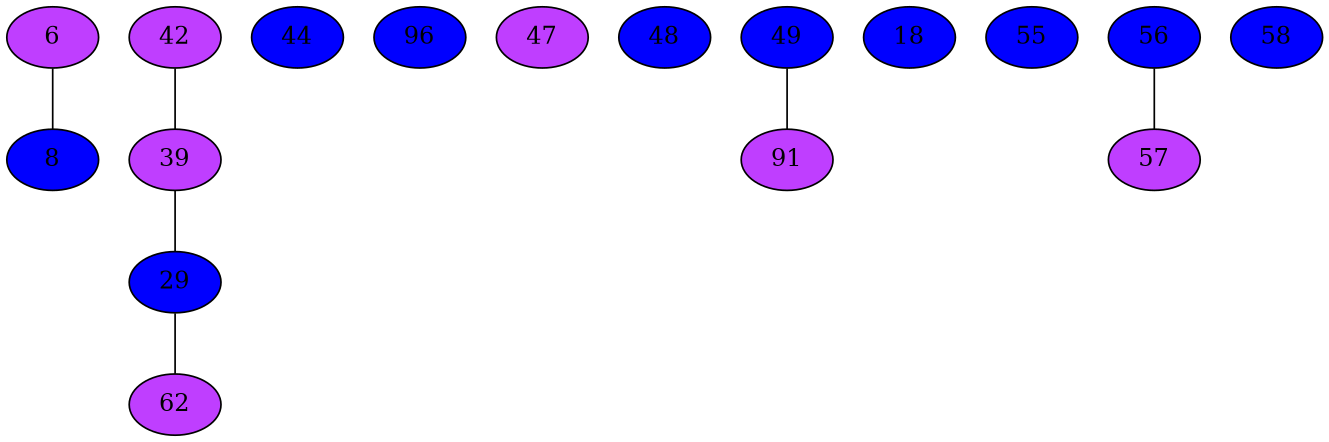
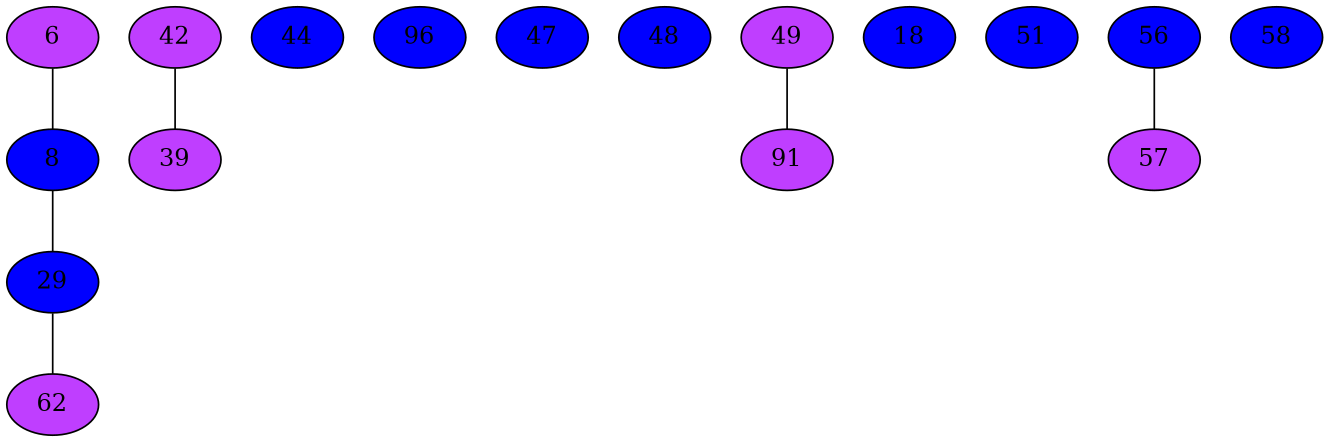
node "47": fillcolor darkorchid1 -> blue1
node "49": fillcolor blue1 -> darkorchid1
node "55": label "55" -> "51"
edge "39" -- "29": now "8" -- "29"
